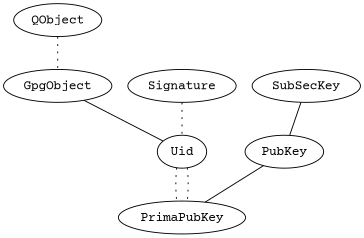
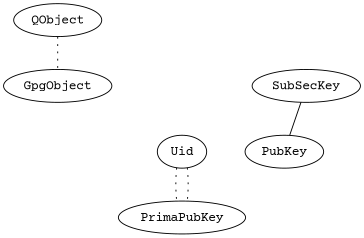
node "Signature": removed
edge "GpgObject" -- "Uid": removed
edge "PubKey" -- "PrimaPubKey": removed
